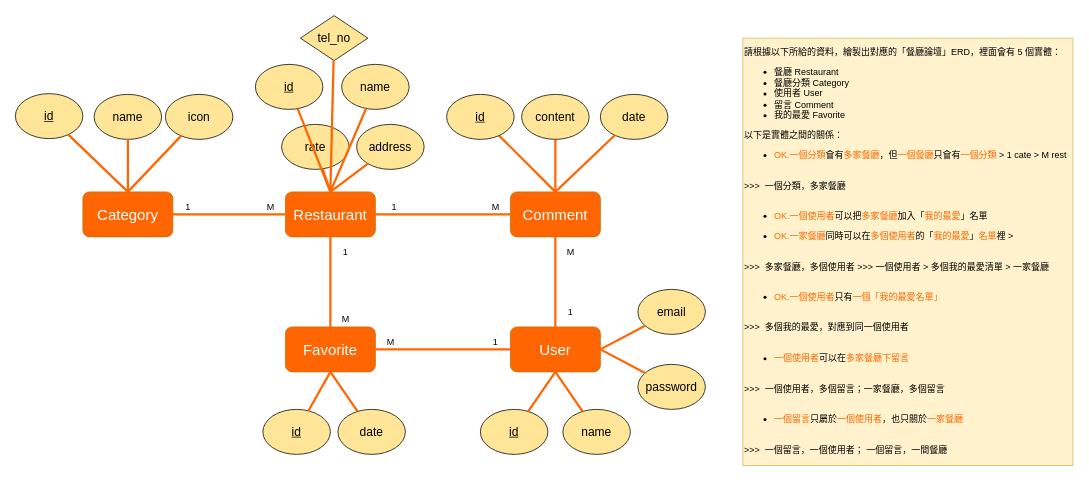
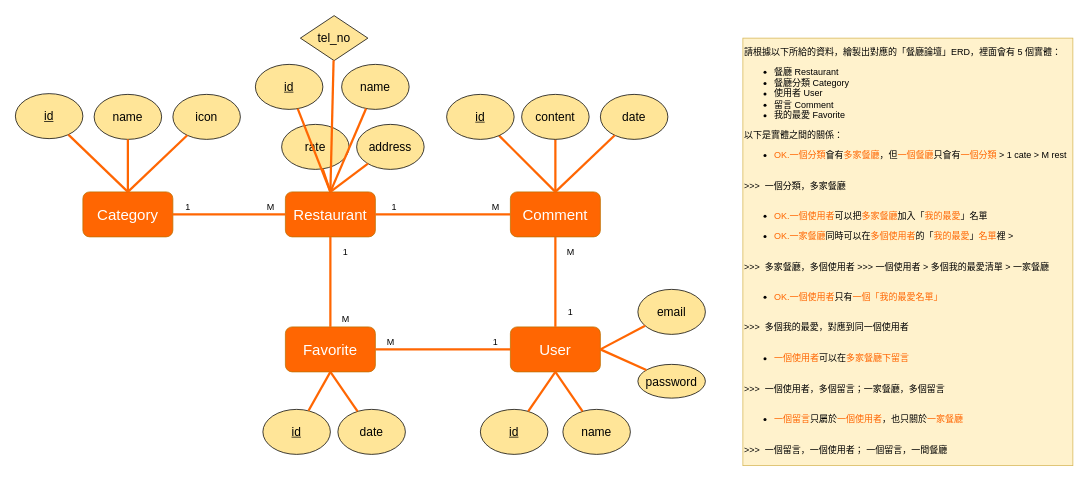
node "icon": moved (199, 117) -> (207, 117)
node "password": size 68x45 -> 68x34
